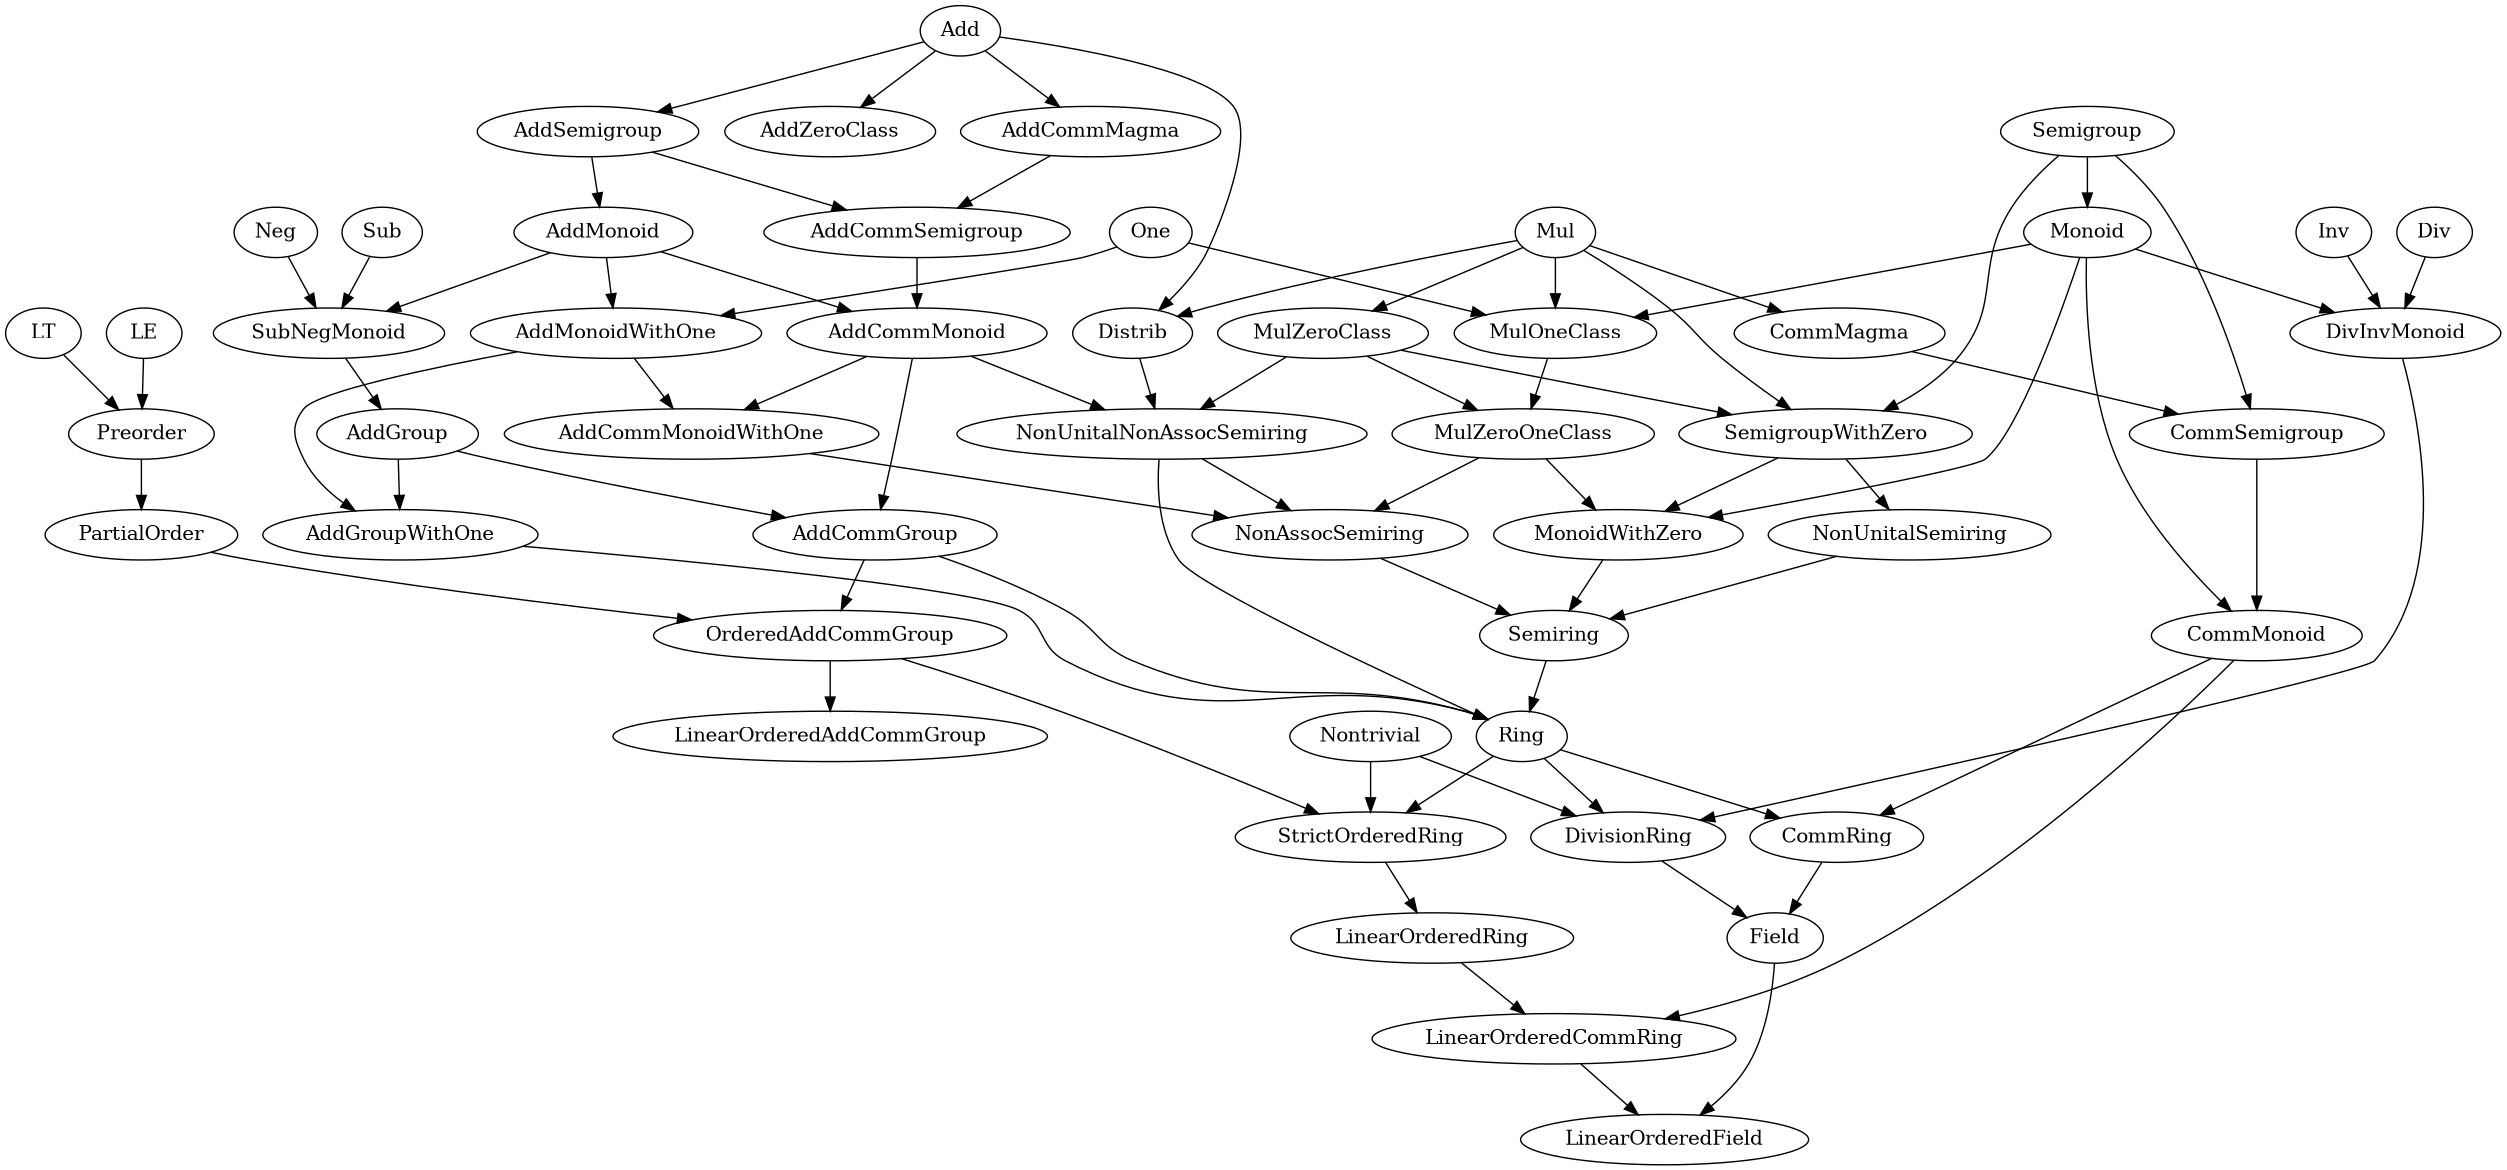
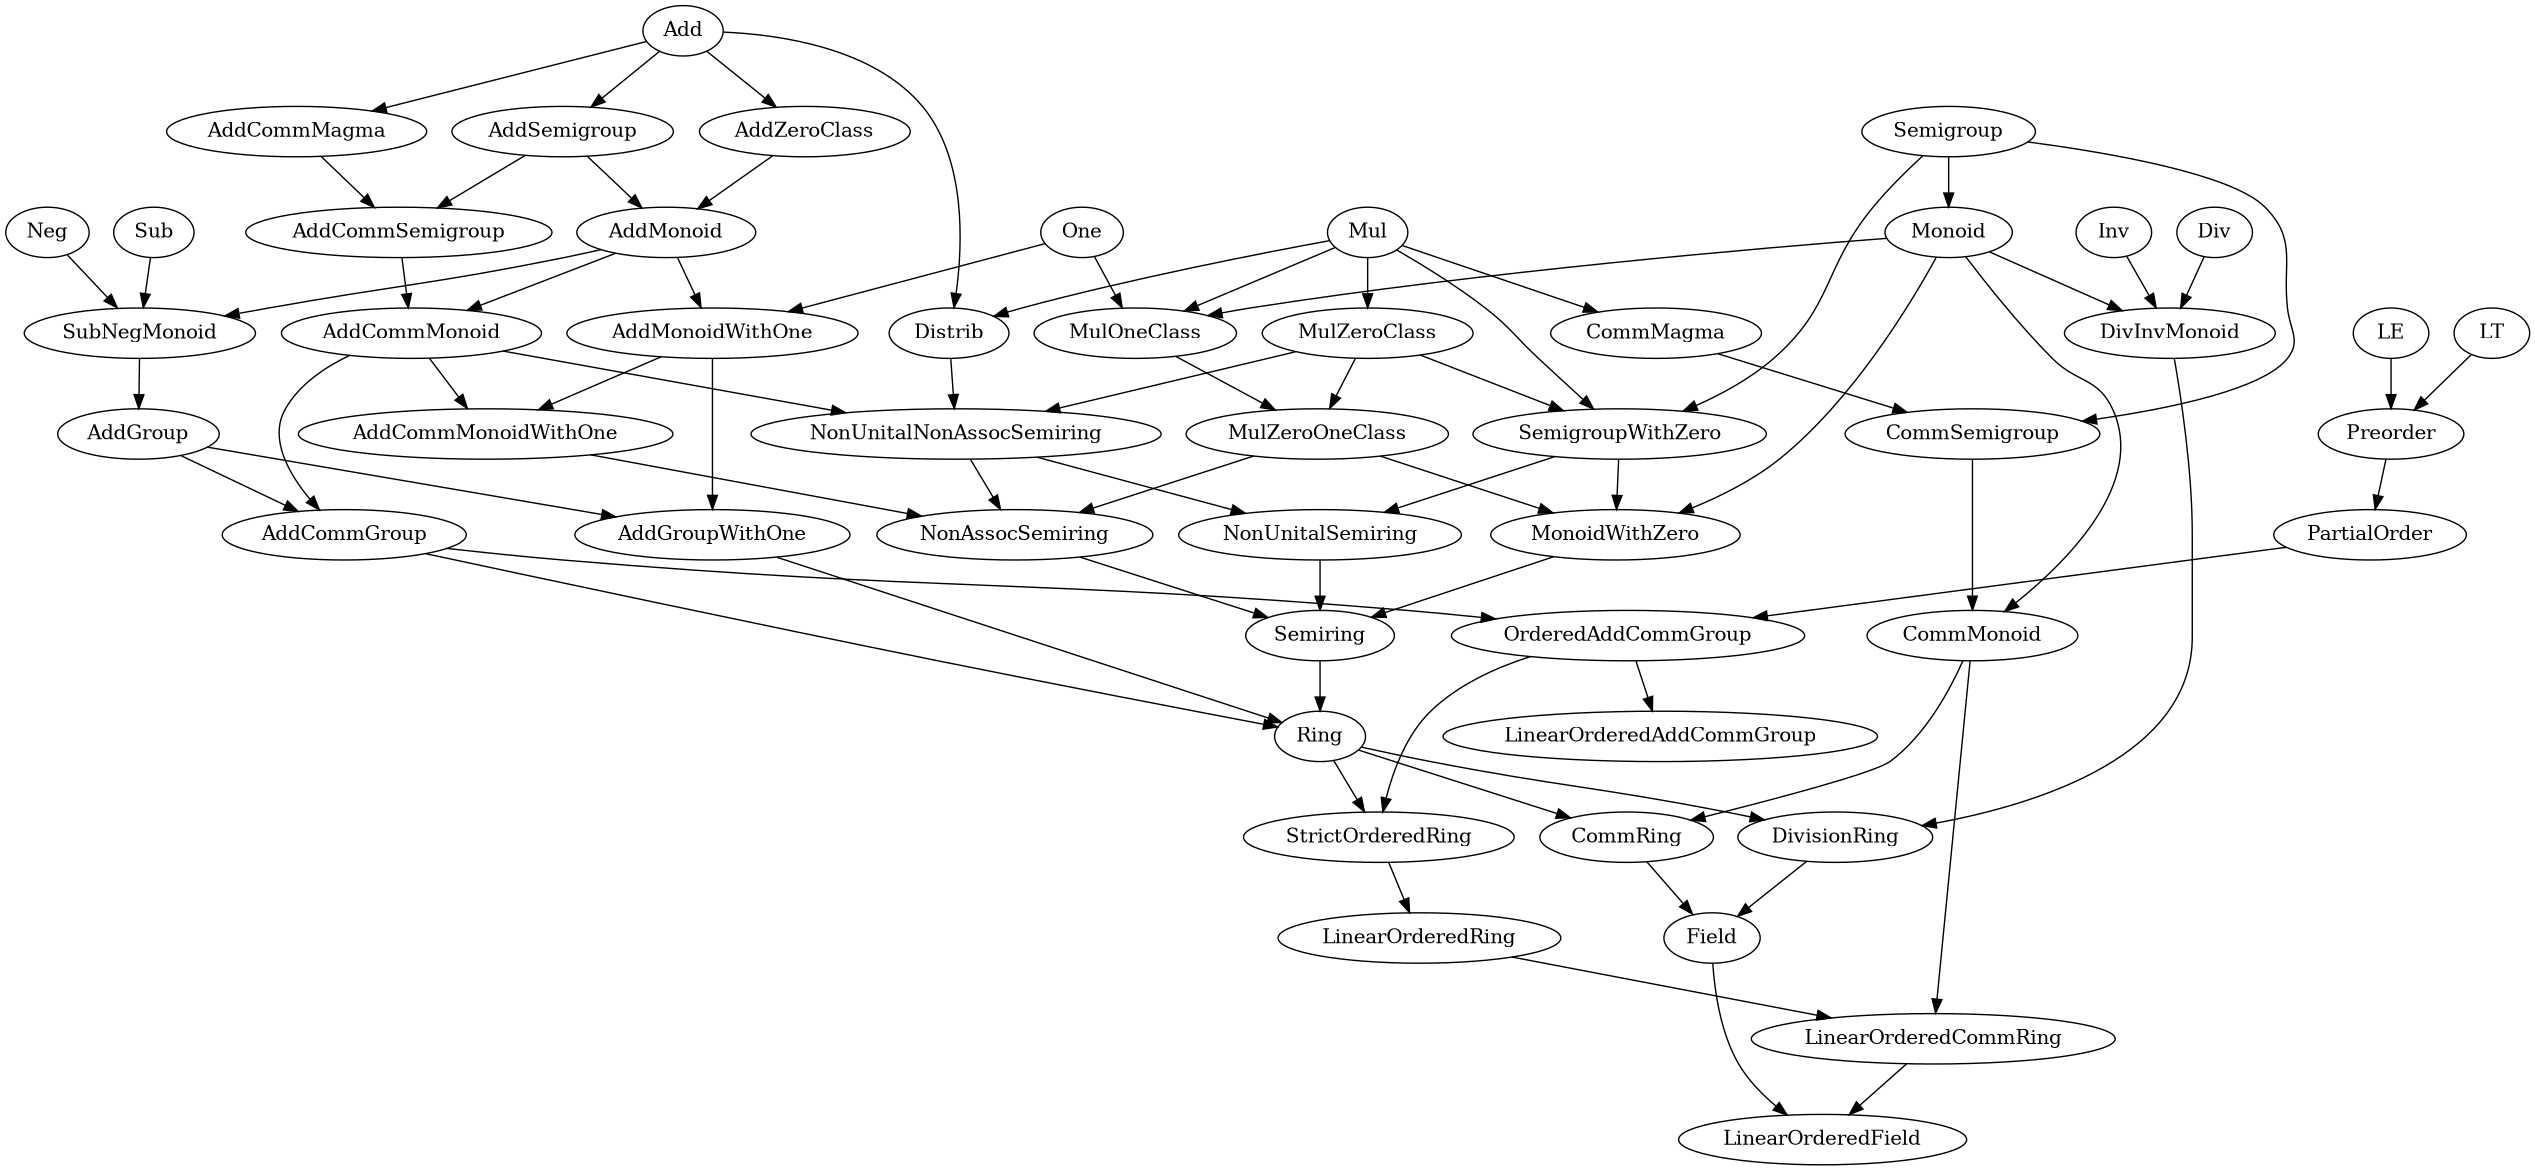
edge "AddZeroClass" -> "AddMonoid": added
edge "NonUnitalNonAssocSemiring" -> "Ring": now "NonUnitalNonAssocSemiring" -> "NonUnitalSemiring"
node "Nontrivial": removed
